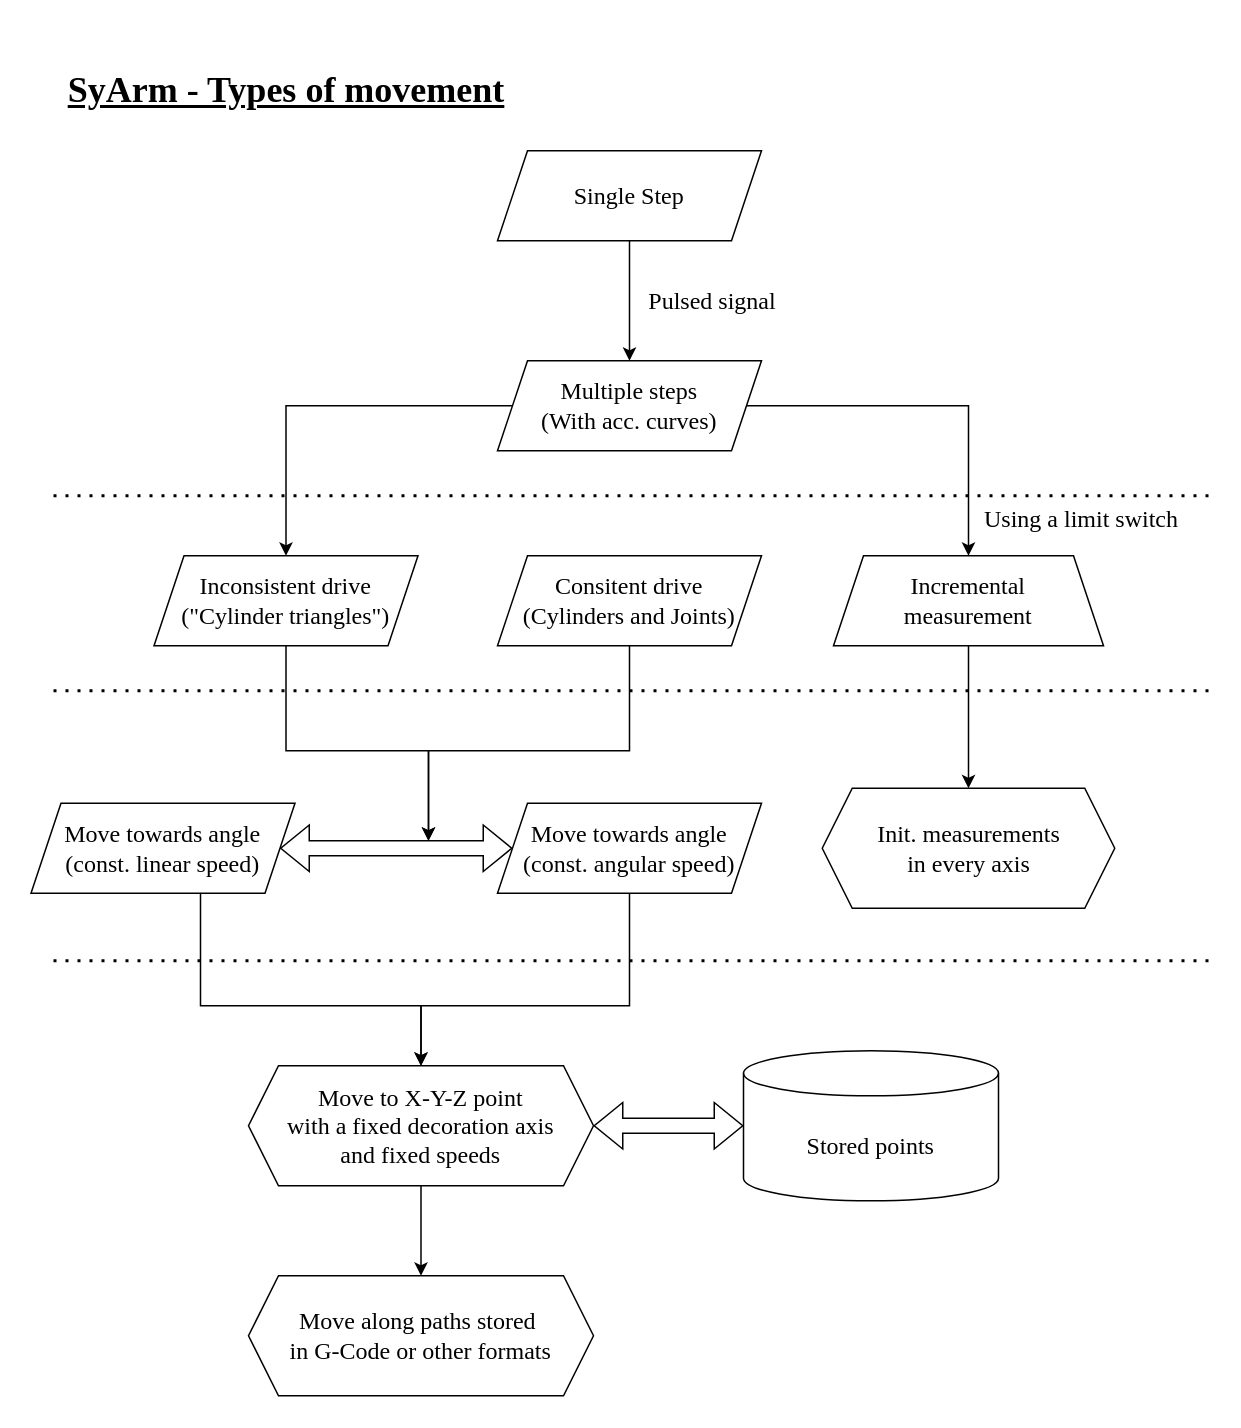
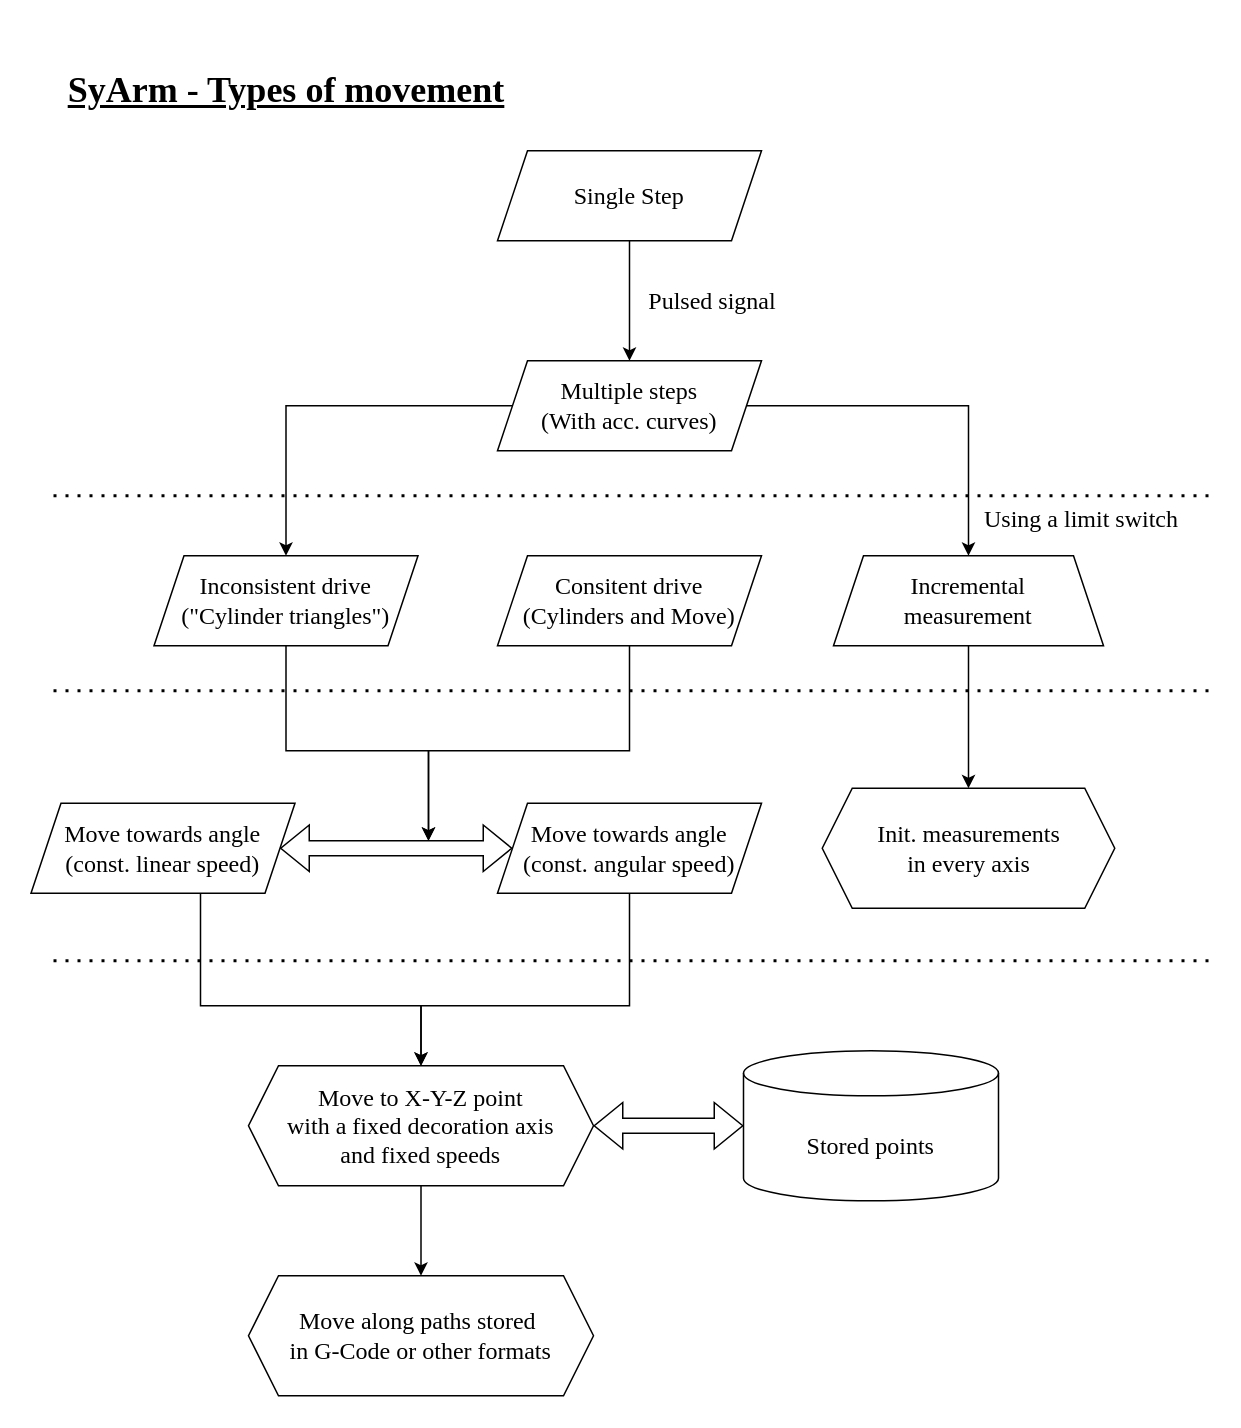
node "Consitent drive (Cylinders and Joints)": label "Consitent drive (Cylinders and Joints)" -> "Consitent drive (Cylinders and Move)"
